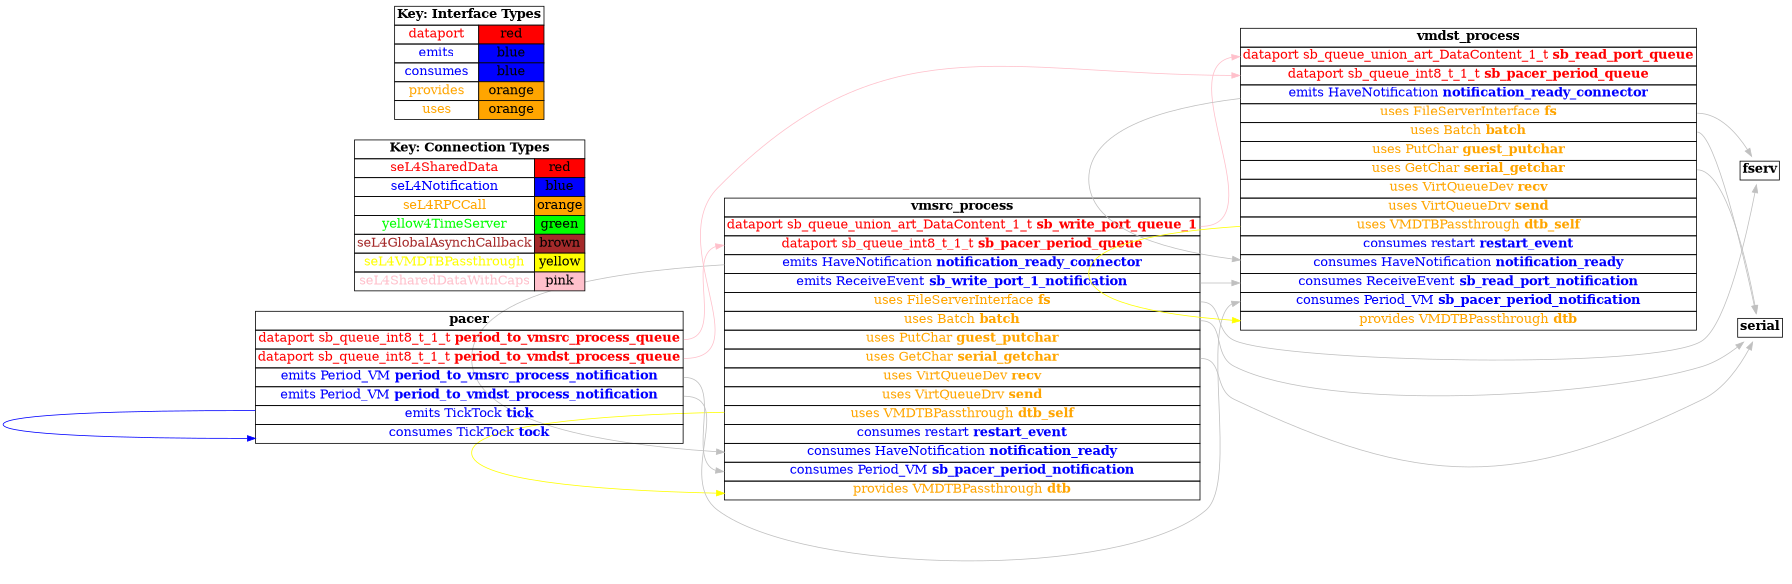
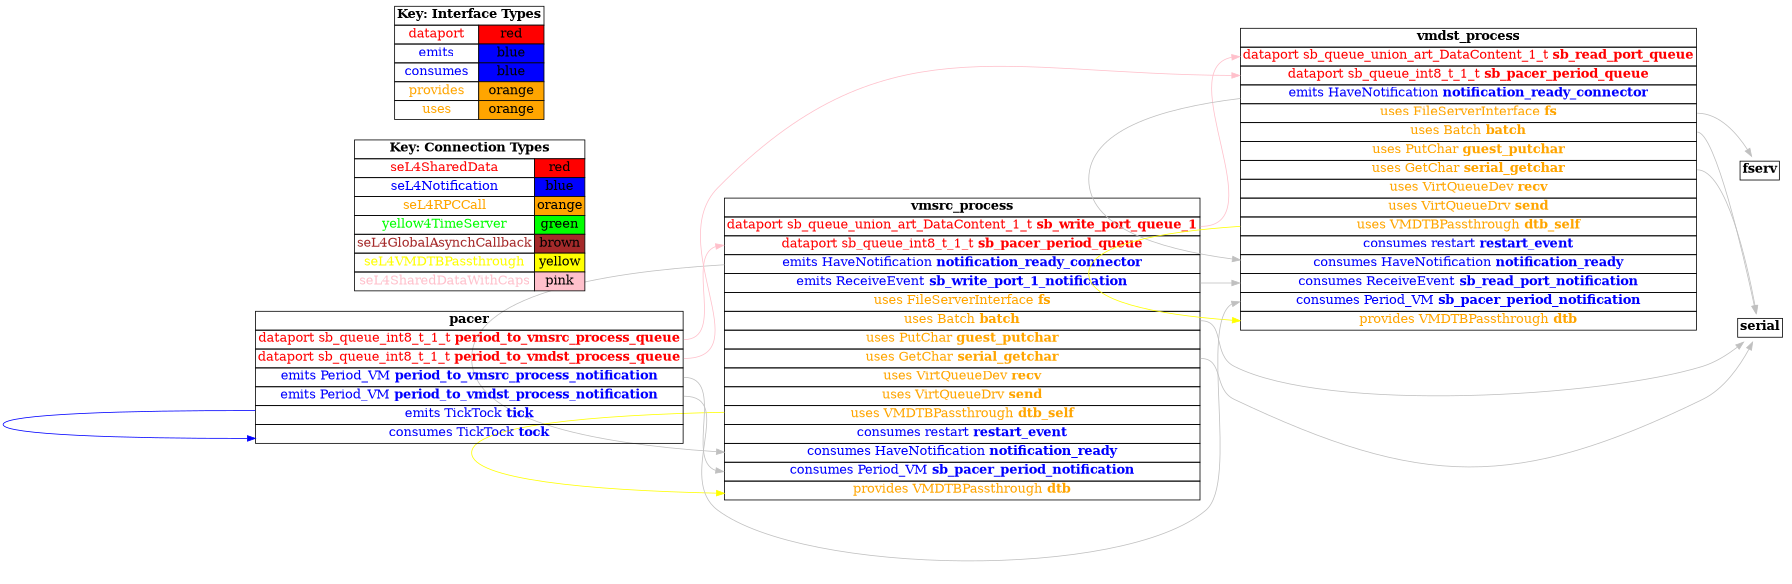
edge "vmsrc_process" -> "fserv": removed
